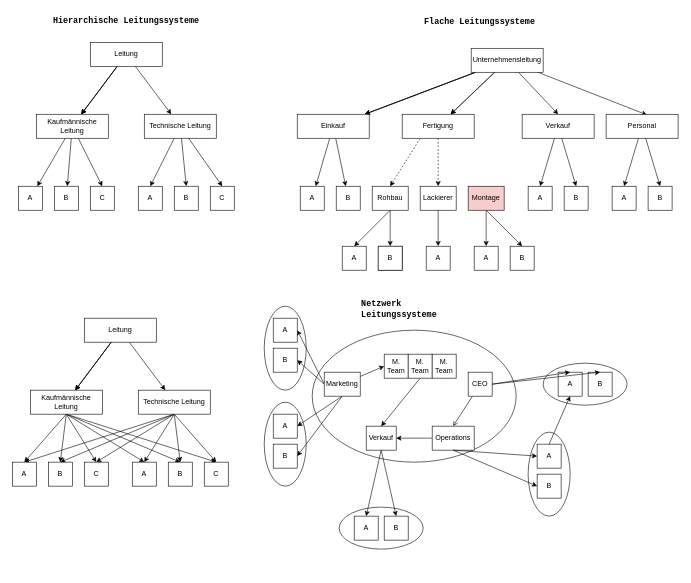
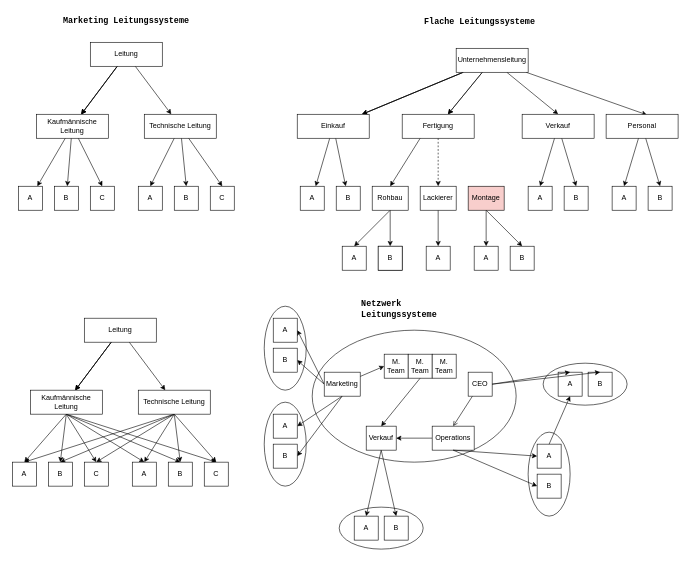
node "Hierarchische Leitungssysteme": label "Hierarchische Leitungssysteme" -> "Marketing Leitungssysteme"
node "Unternehmensleitung": moved (507, 60) -> (492, 60)
edge "Fertigung" -> "Rohbau": style dashed -> solid
